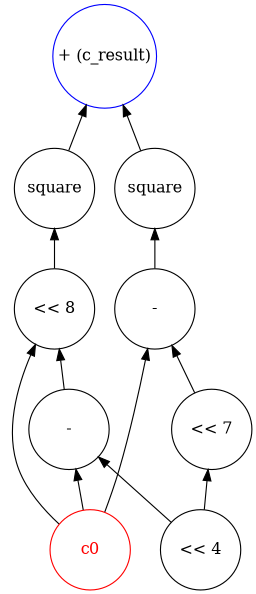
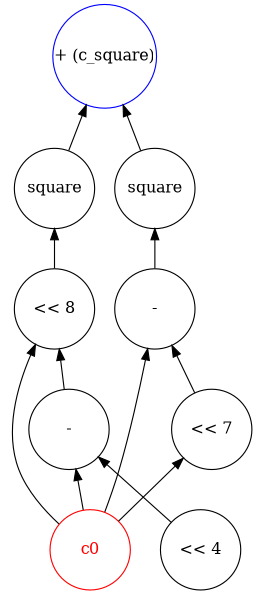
node "+ (c_result)": label "+ (c_result)" -> "+ (c_square)"
edge "<< 4" -> "<< 7": now "c0" -> "<< 7"
